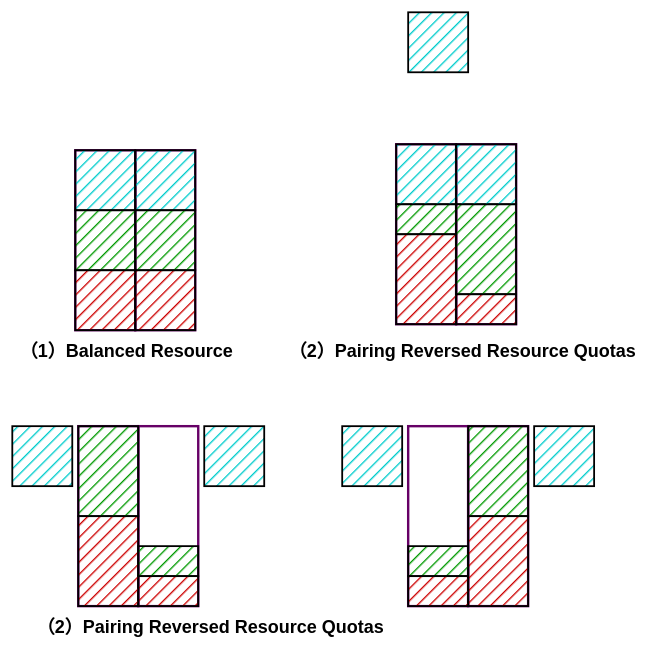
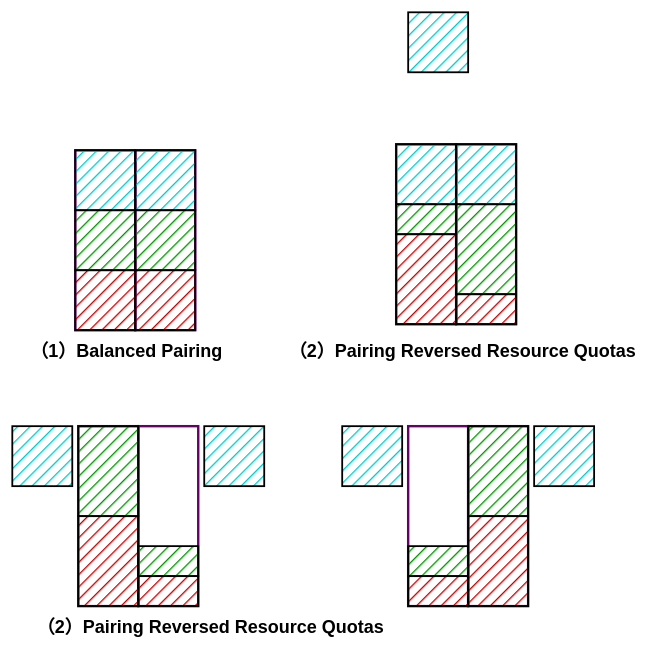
node "（1）Balanced Resource": label "（1）Balanced Resource" -> "（1）Balanced Pairing"
